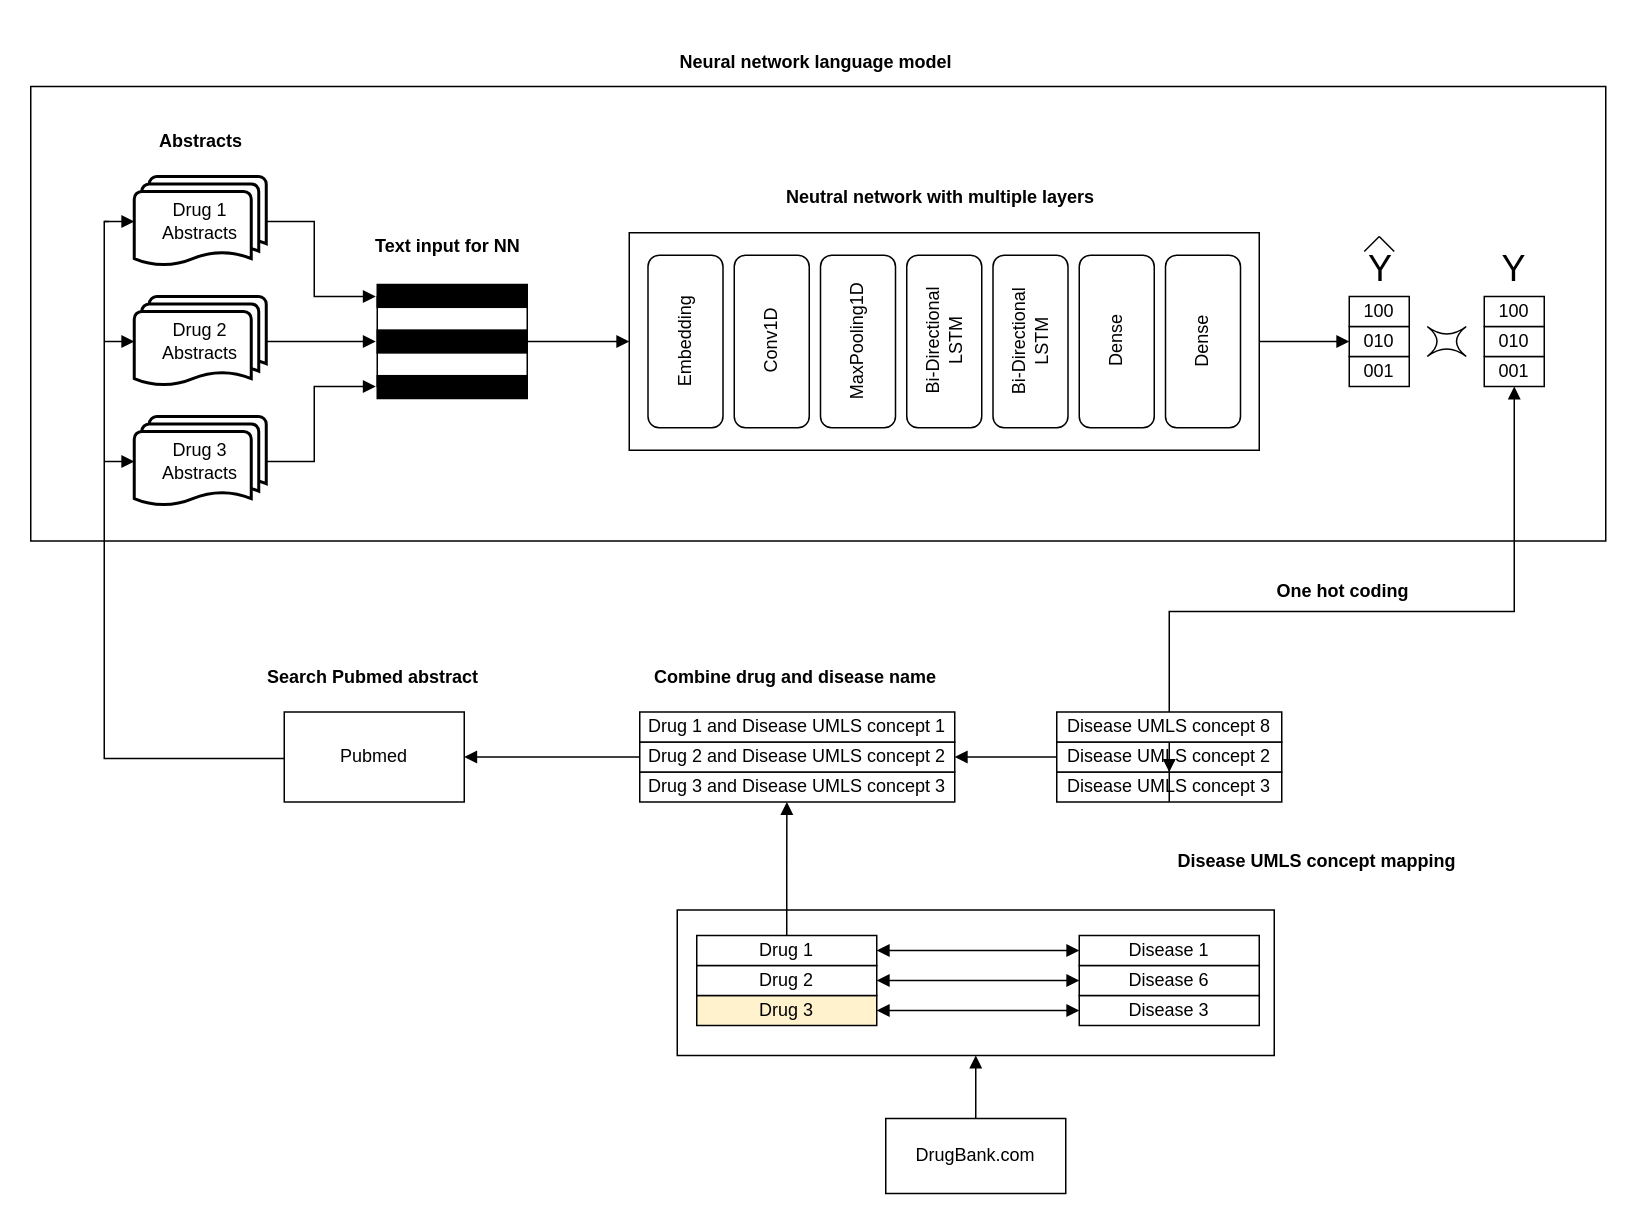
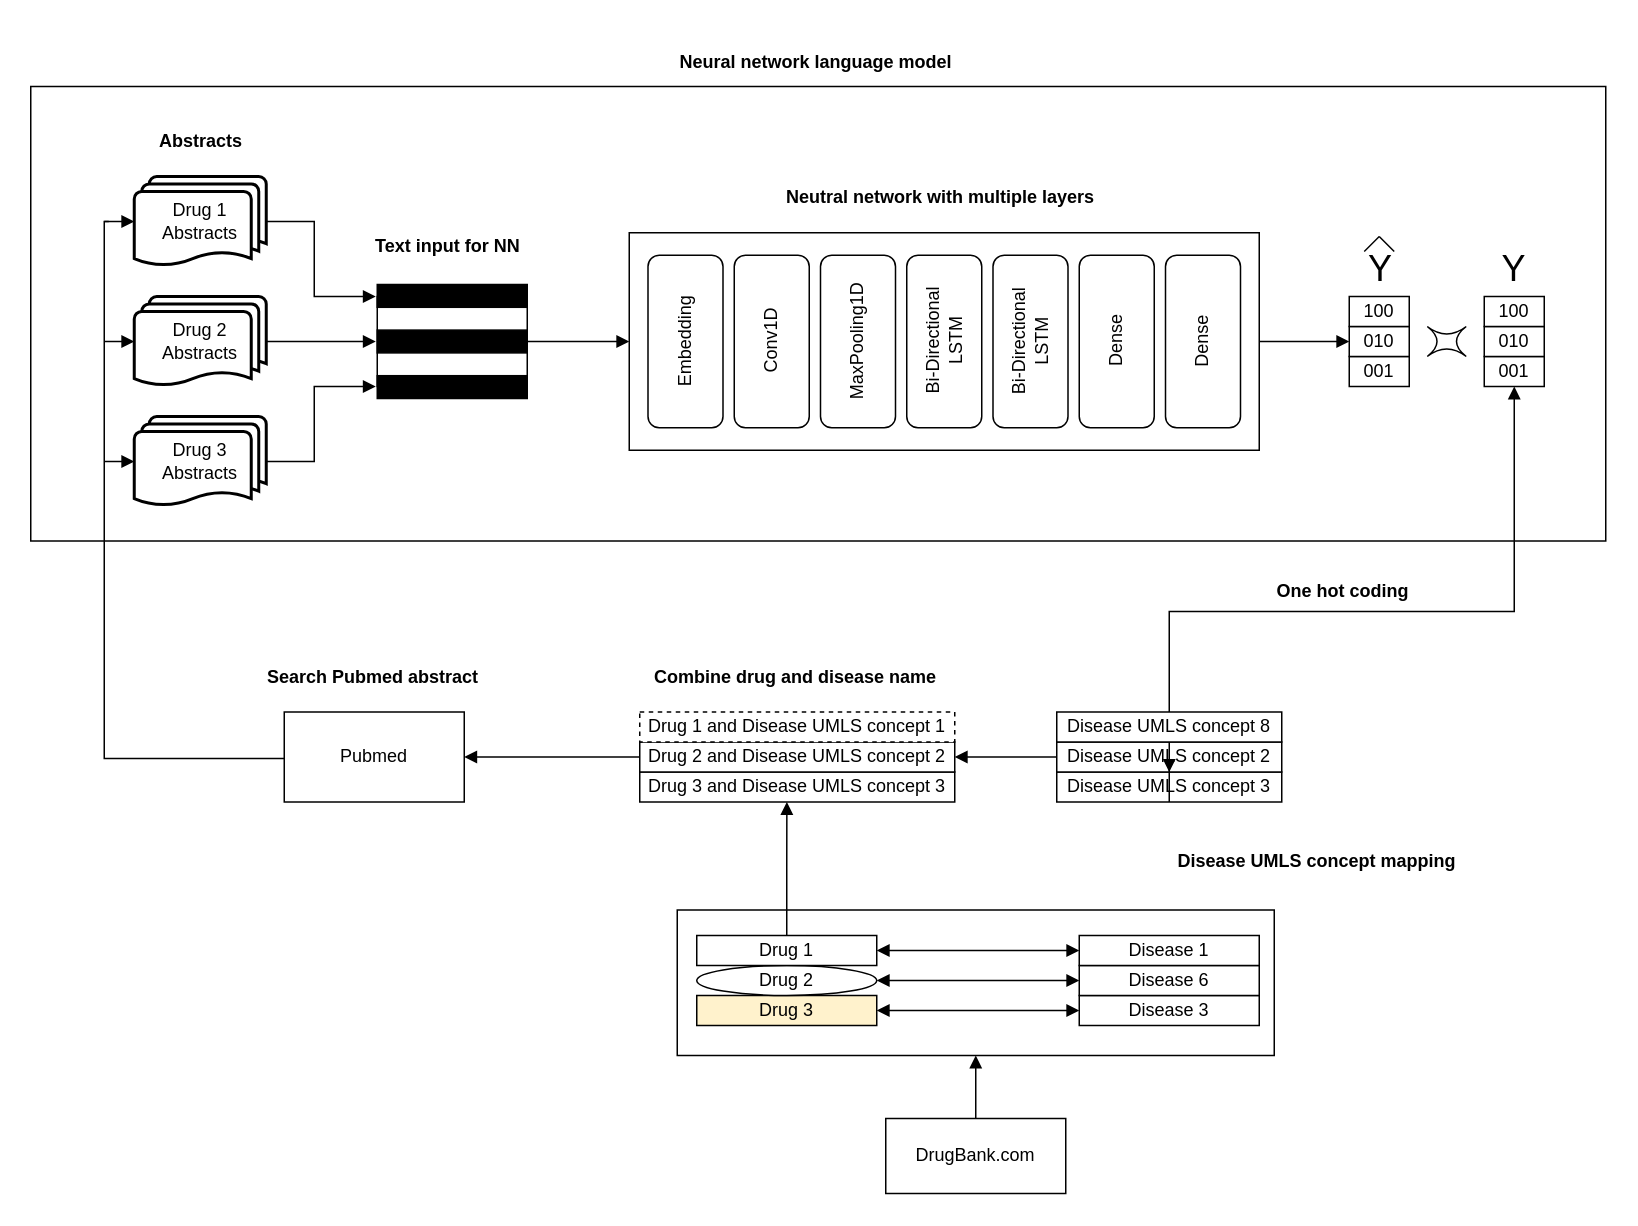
node "Drug 1 and Disease UMLS concept 1": style solid -> dashed
node "Drug 2": shape rectangle -> ellipse
